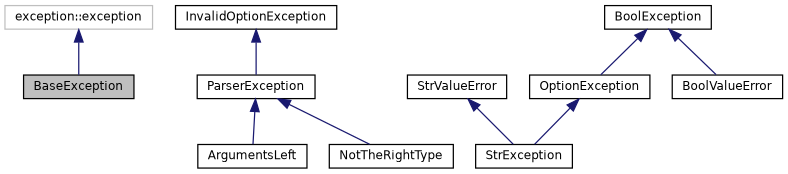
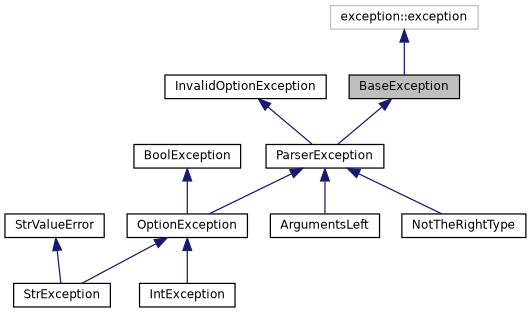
node "BoolValueError": removed
edge "ParserException" -> "BaseException": added
edge "OptionException" -> "ParserException": added
node "IntException": added
